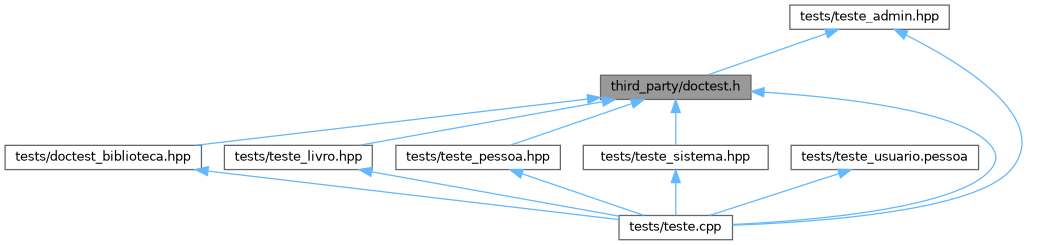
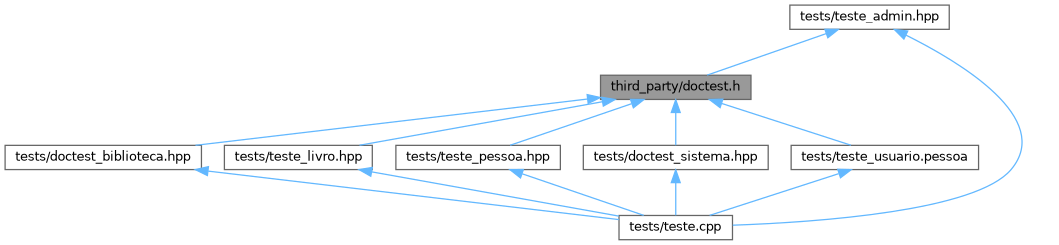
node "tests/teste_sistema.hpp": label "tests/teste_sistema.hpp" -> "tests/doctest_sistema.hpp"
edge "tests/teste.cpp" -> "third_party/doctest.h": now "tests/teste_usuario.pessoa" -> "third_party/doctest.h"
